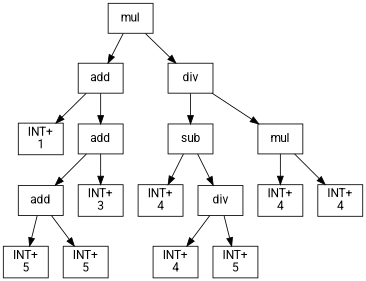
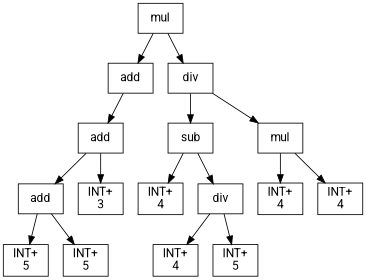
node "INT+ 1": removed
